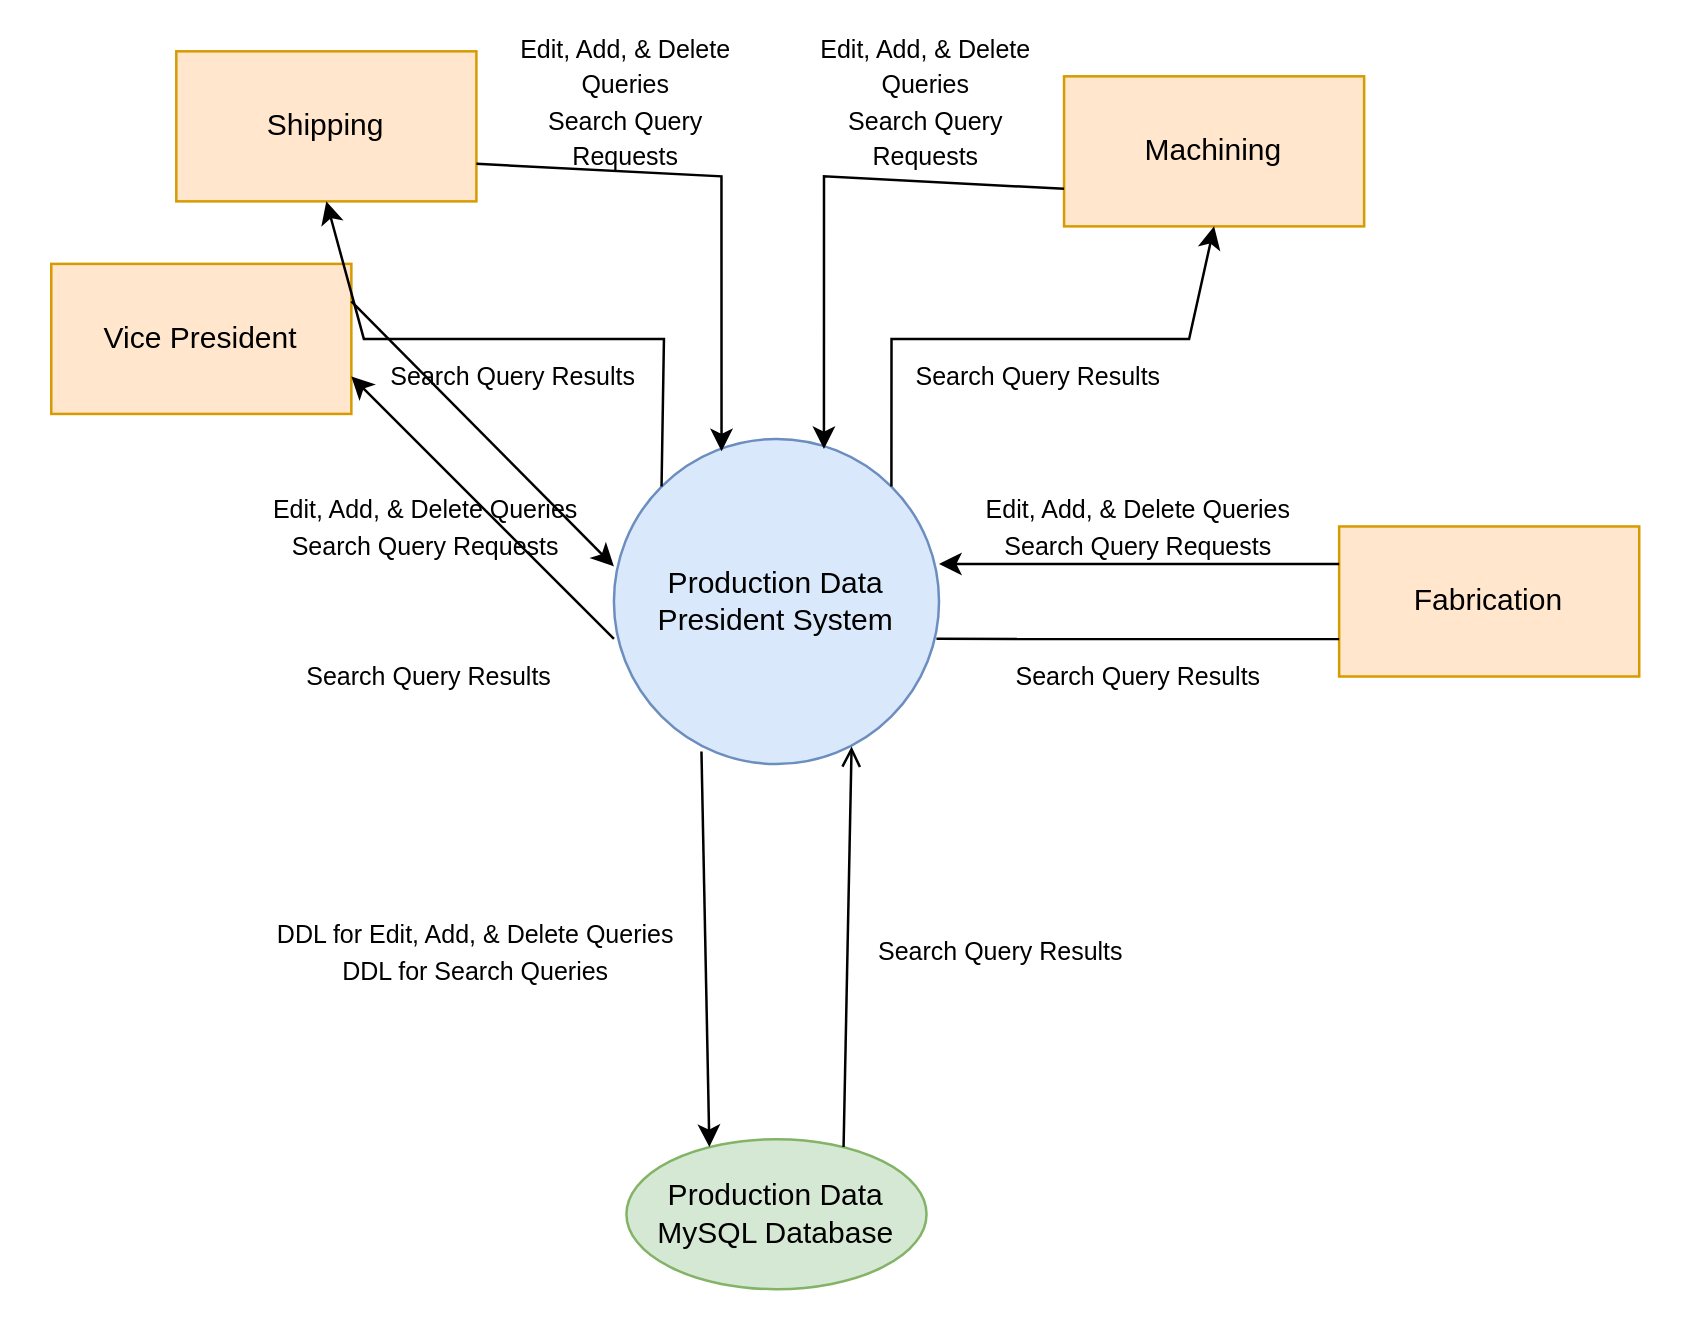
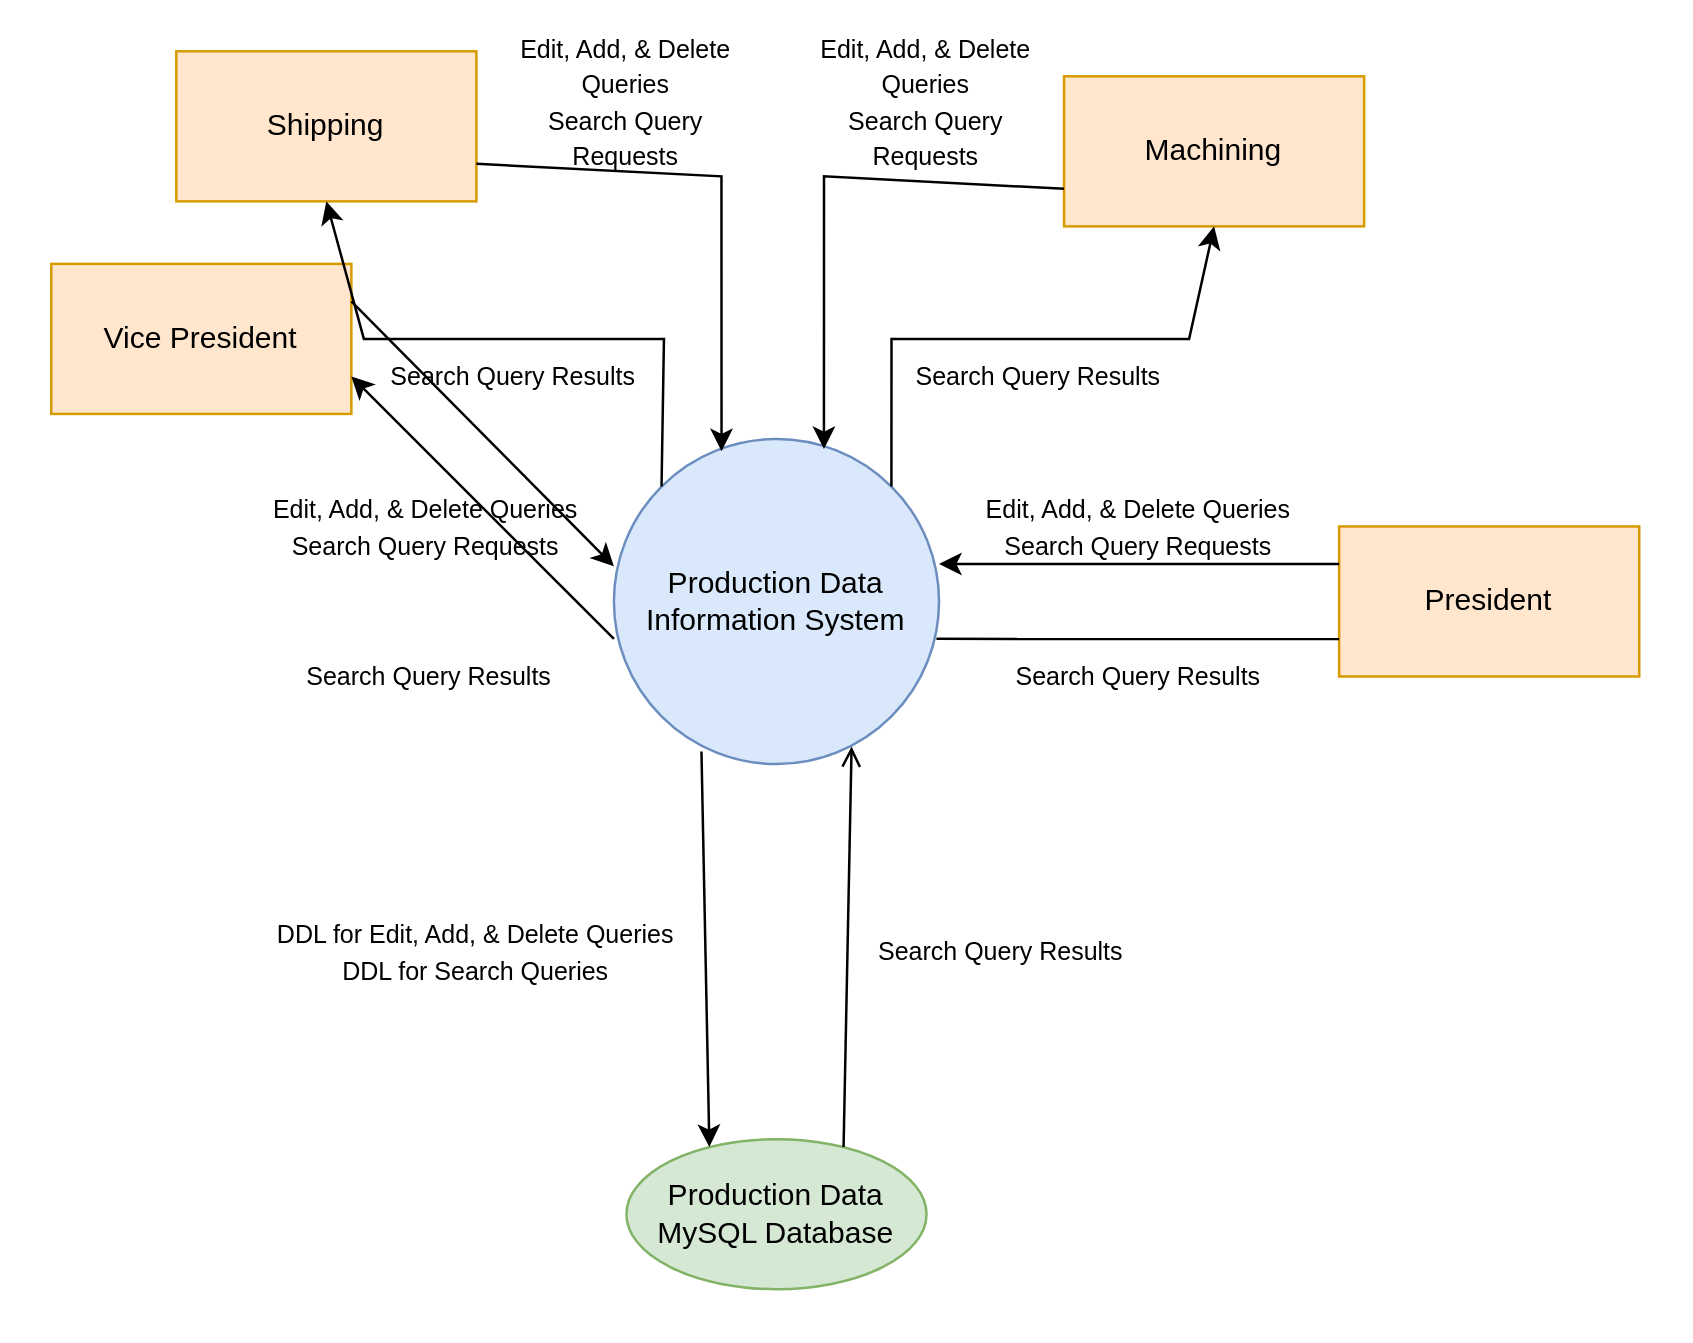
node "Production Data President System": label "Production Data President System" -> "Production Data Information System"
node "Fabrication": label "Fabrication" -> "President"
